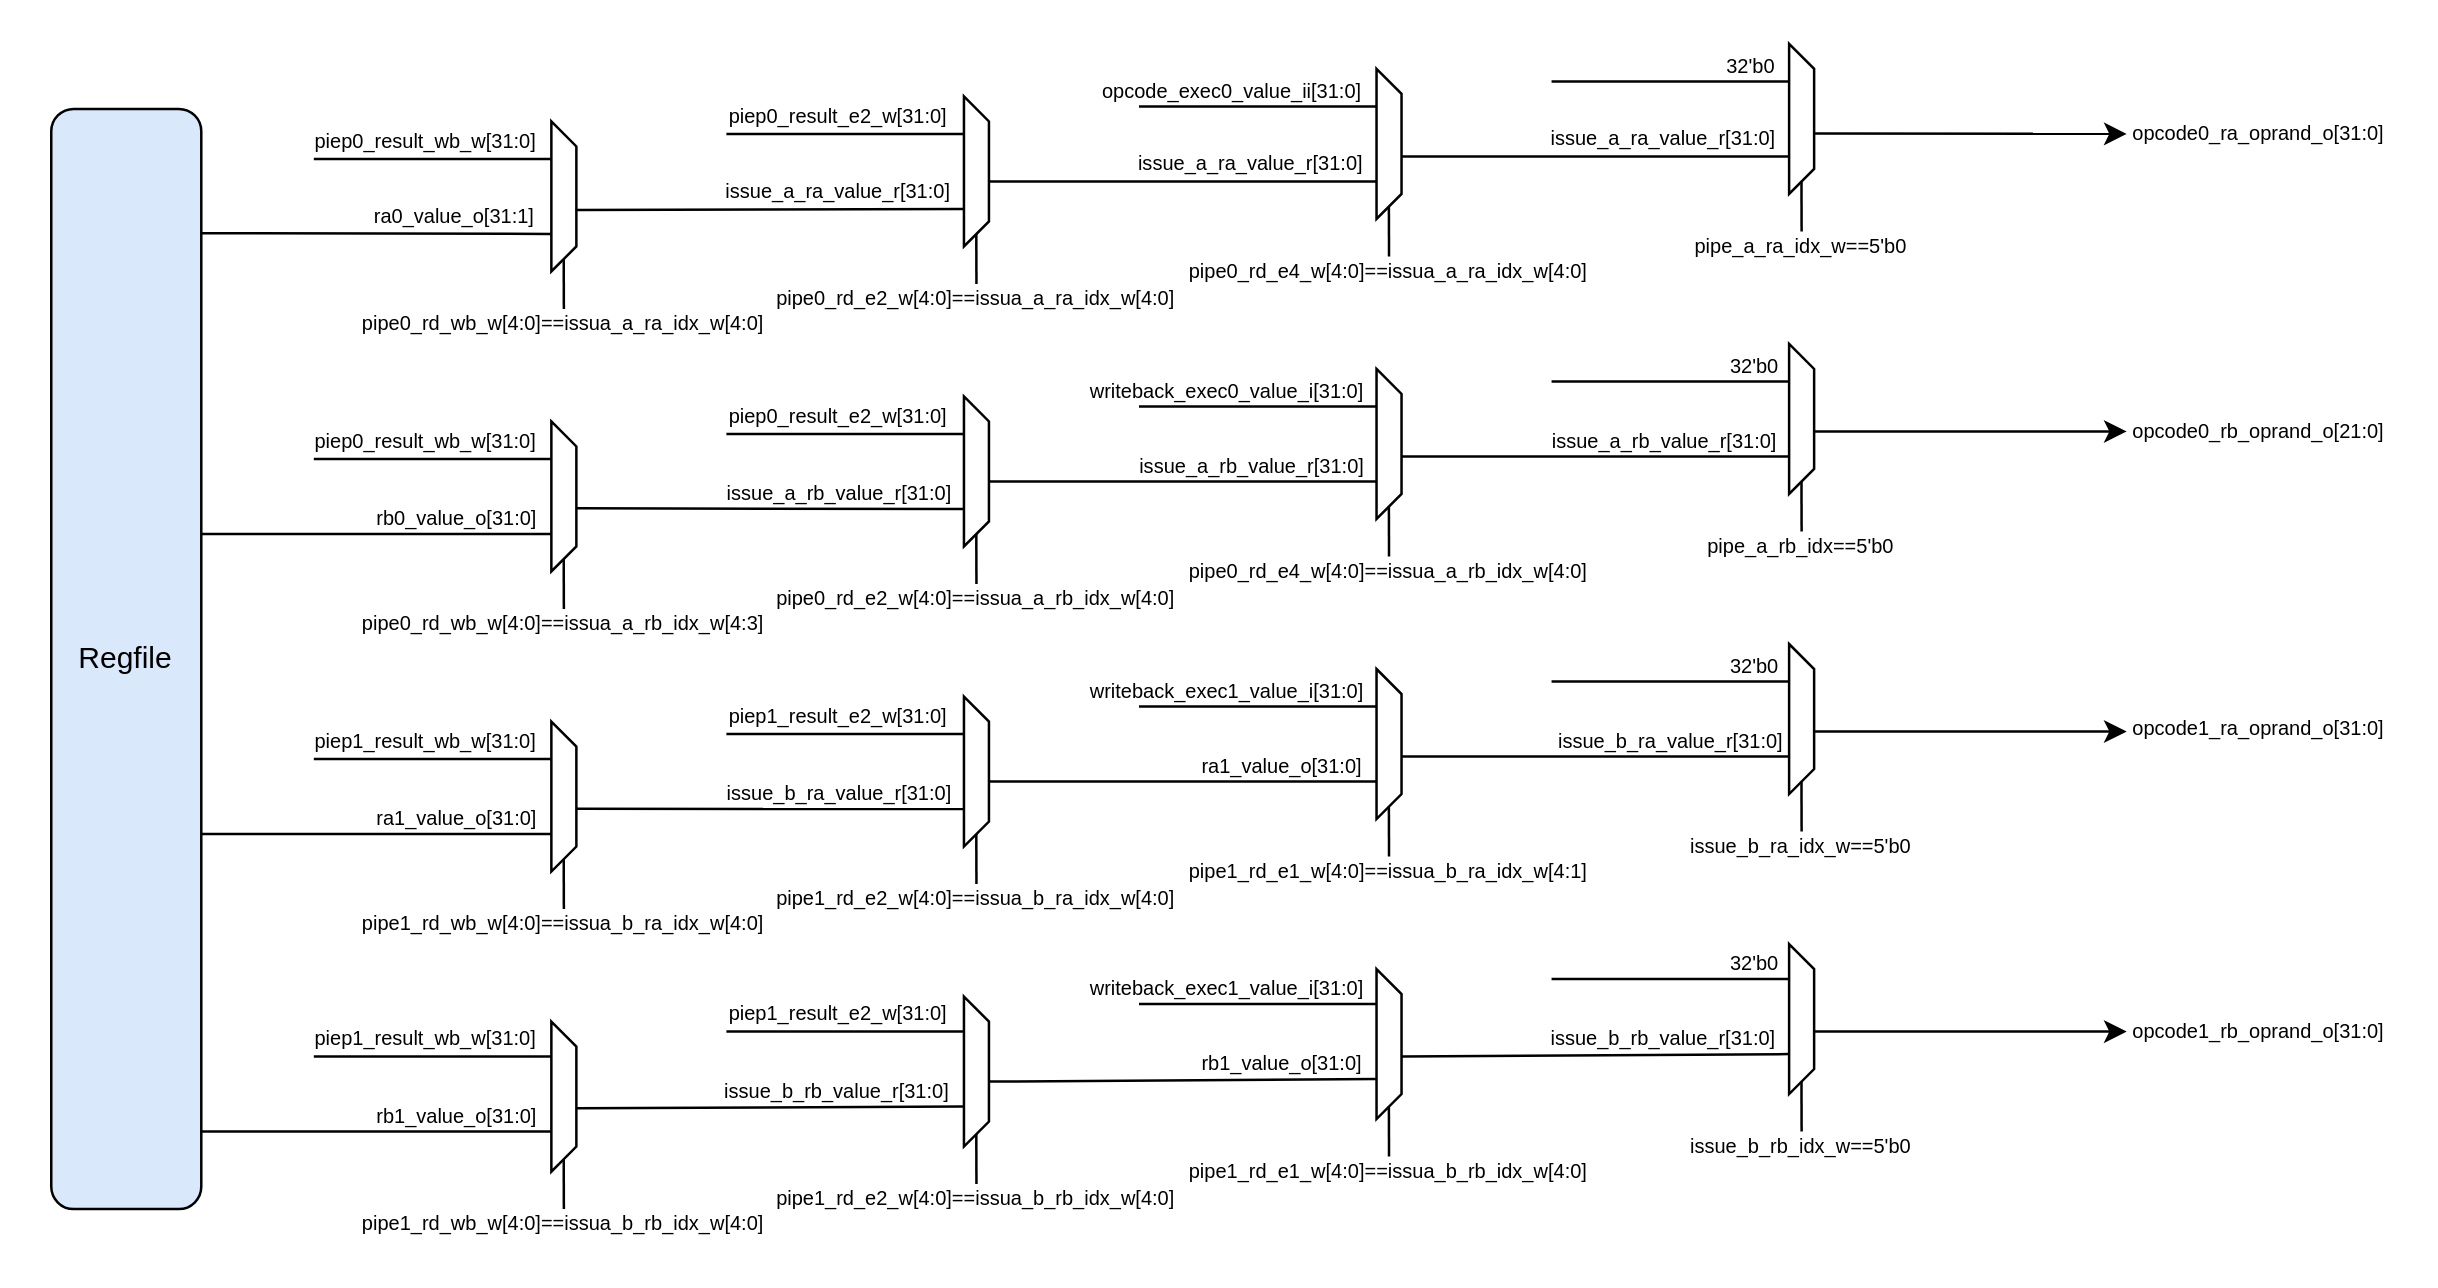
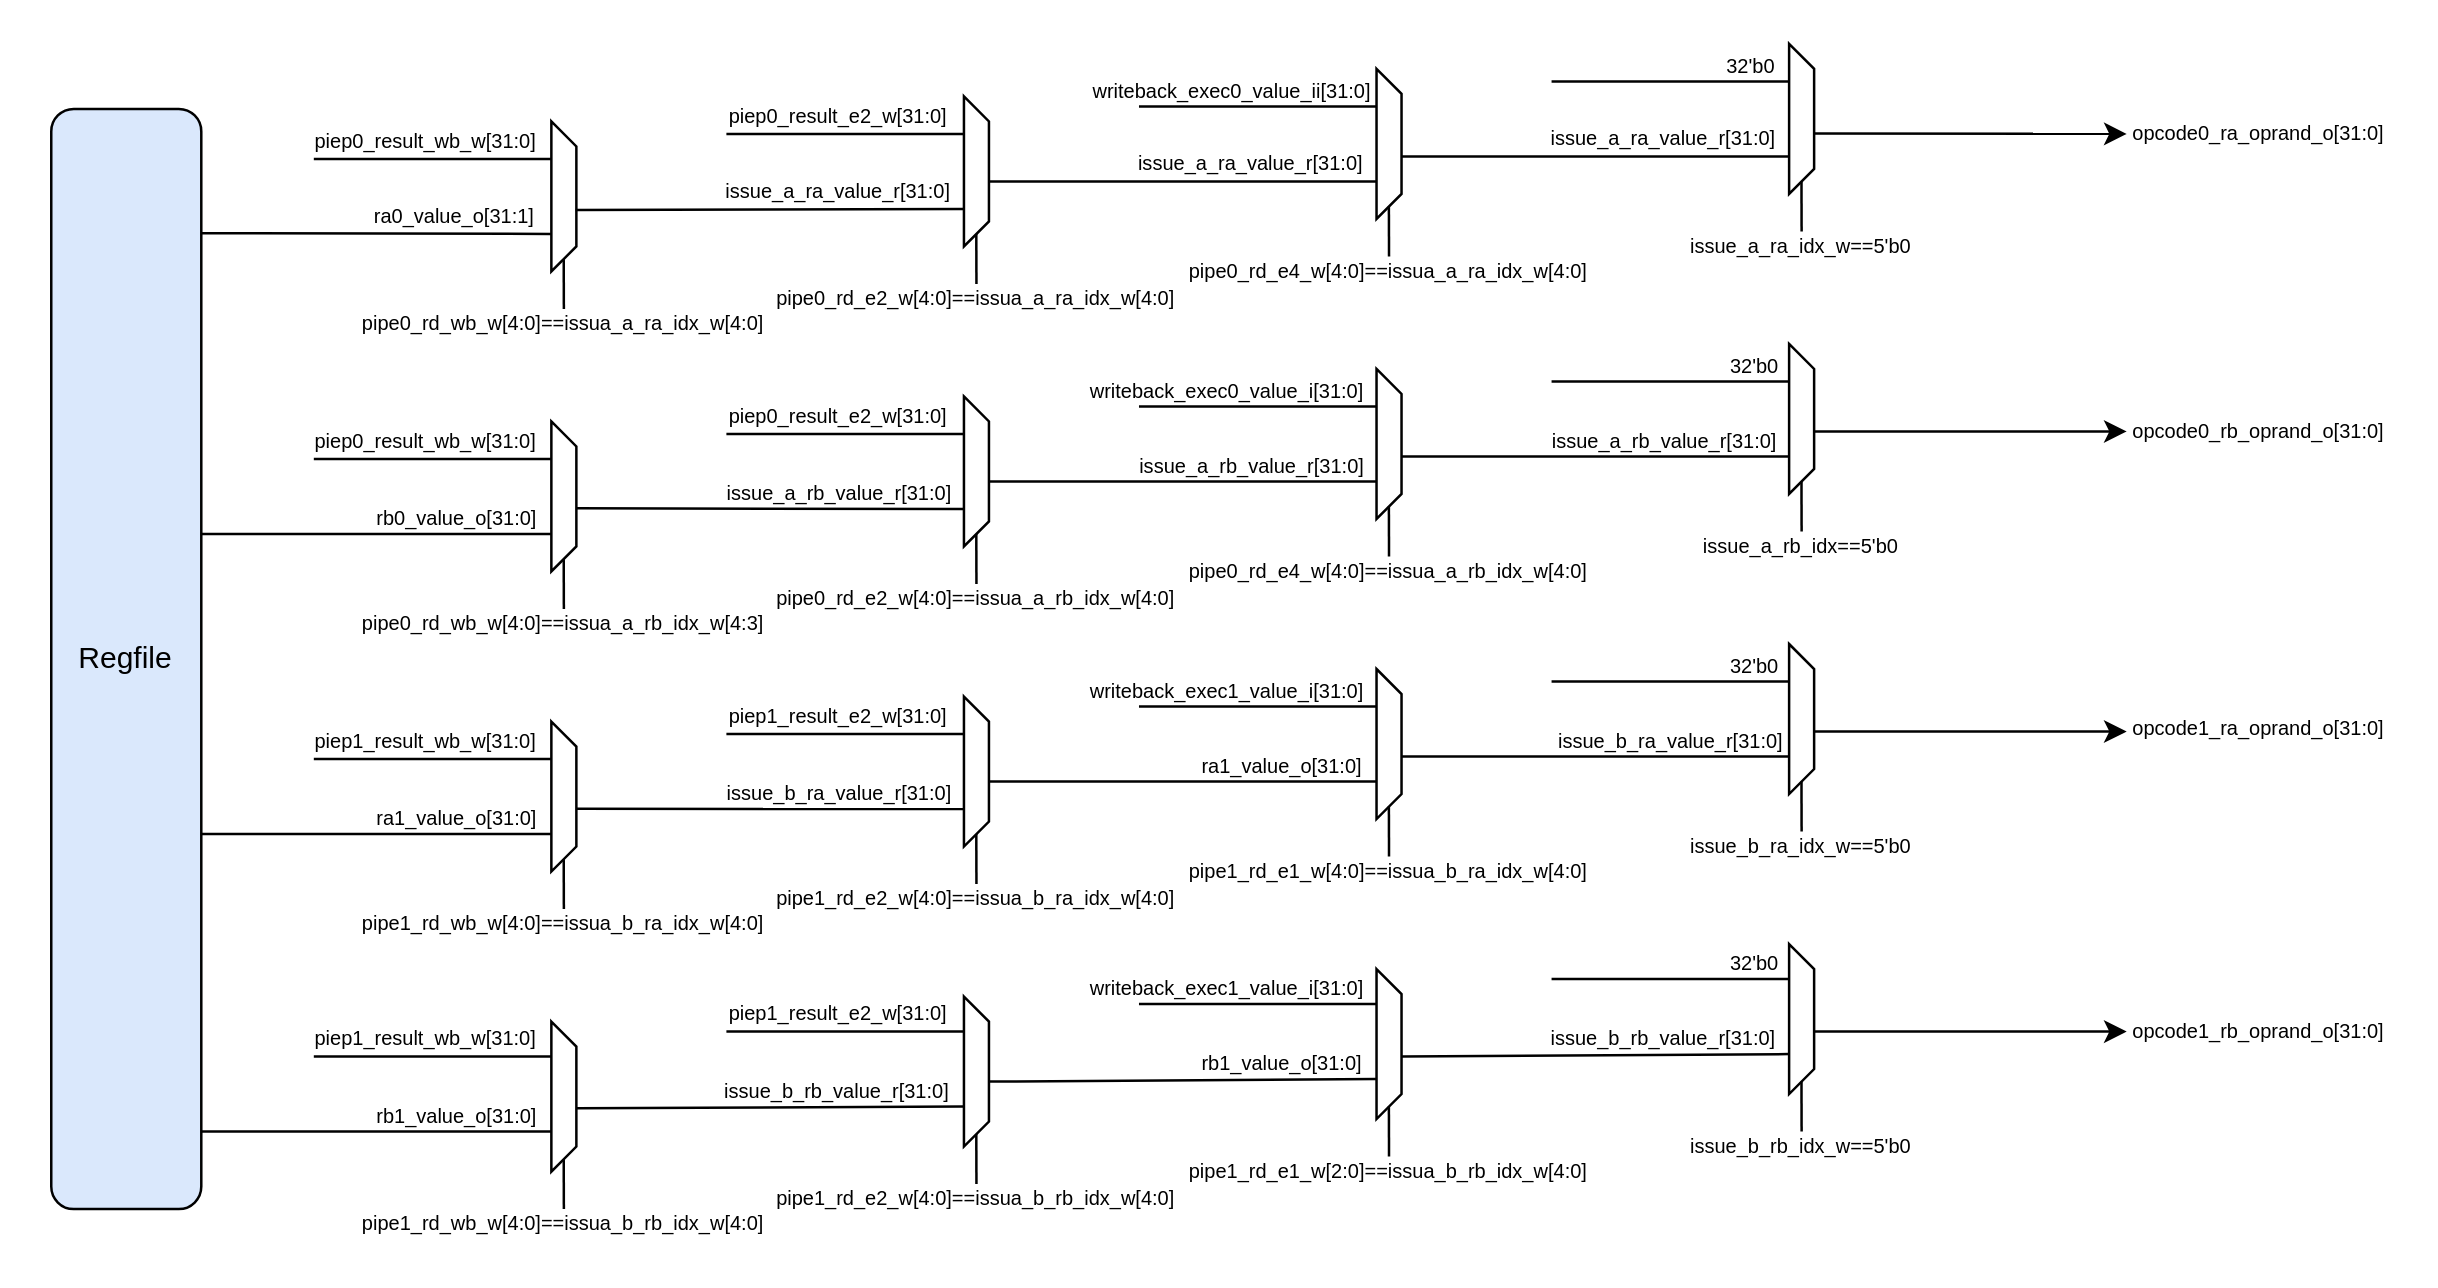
node "opcode_exec0_value_ii[31:0]": label "opcode_exec0_value_ii[31:0]" -> "writeback_exec0_value_ii[31:0]"
node "pipe_a_ra_idx_w==5'b0": label "pipe_a_ra_idx_w==5'b0" -> "issue_a_ra_idx_w==5'b0"
node "opcode0_rb_oprand_o[21:0]": label "opcode0_rb_oprand_o[21:0]" -> "opcode0_rb_oprand_o[31:0]"
node "pipe_a_rb_idx==5'b0": label "pipe_a_rb_idx==5'b0" -> "issue_a_rb_idx==5'b0"
node "pipe1_rd_e1_w[4:0]==issua_b_ra_idx_w[4:1]": label "pipe1_rd_e1_w[4:0]==issua_b_ra_idx_w[4:1]" -> "pipe1_rd_e1_w[4:0]==issua_b_ra_idx_w[4:0]"
node "pipe1_rd_e1_w[4:0]==issua_b_rb_idx_w[4:0]": label "pipe1_rd_e1_w[4:0]==issua_b_rb_idx_w[4:0]" -> "pipe1_rd_e1_w[2:0]==issua_b_rb_idx_w[4:0]"
